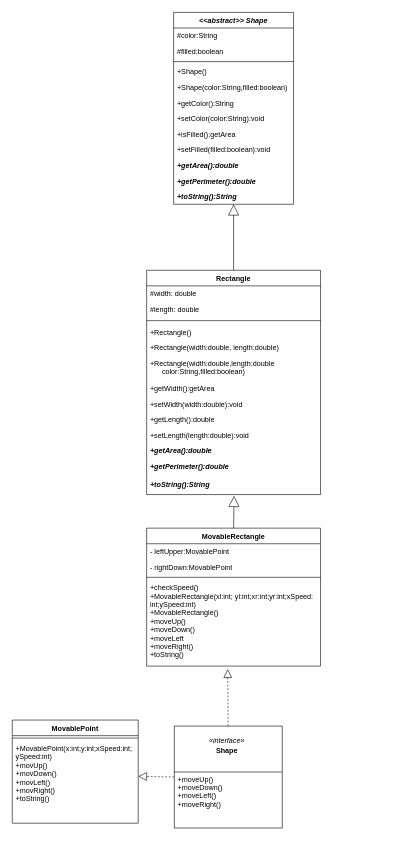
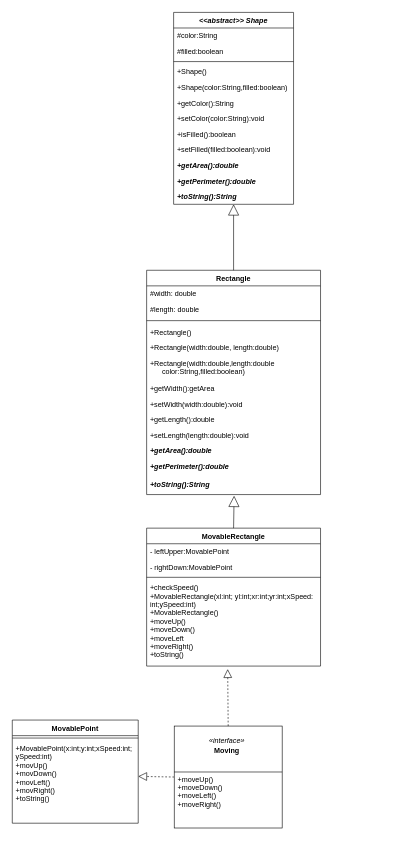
node "+isFilled():getArea": label "+isFilled():getArea" -> "+isFilled():boolean"
node "Shape": label "Shape" -> "Moving"
